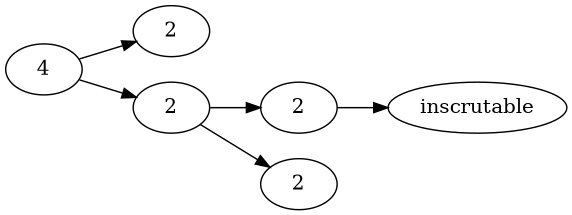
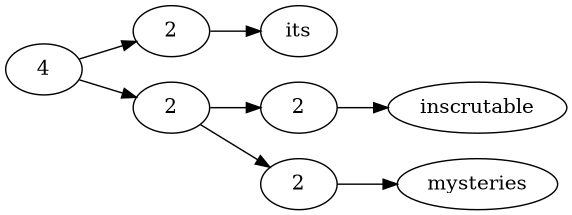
node "its": added
node "mysteries": added
